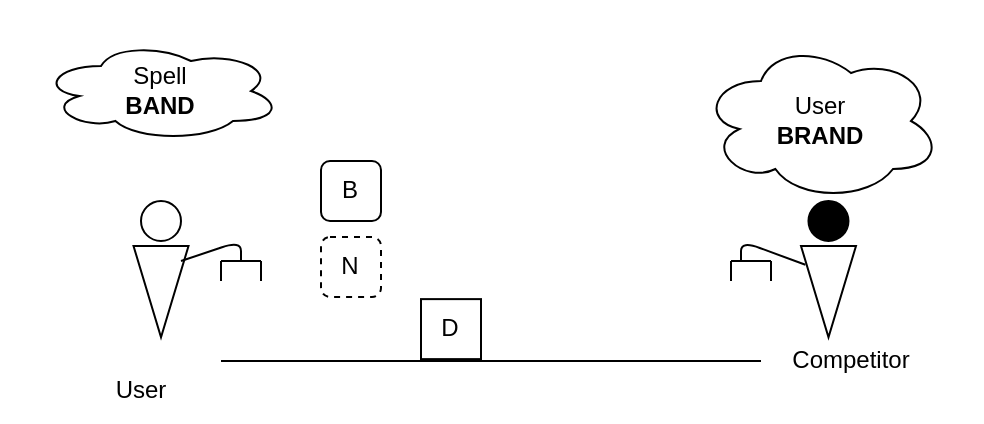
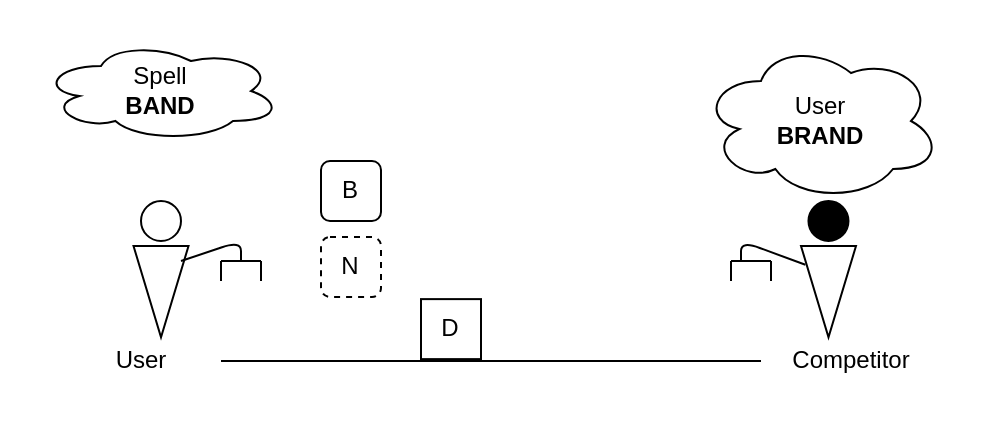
node "User": moved (141, 391) -> (141, 361)
